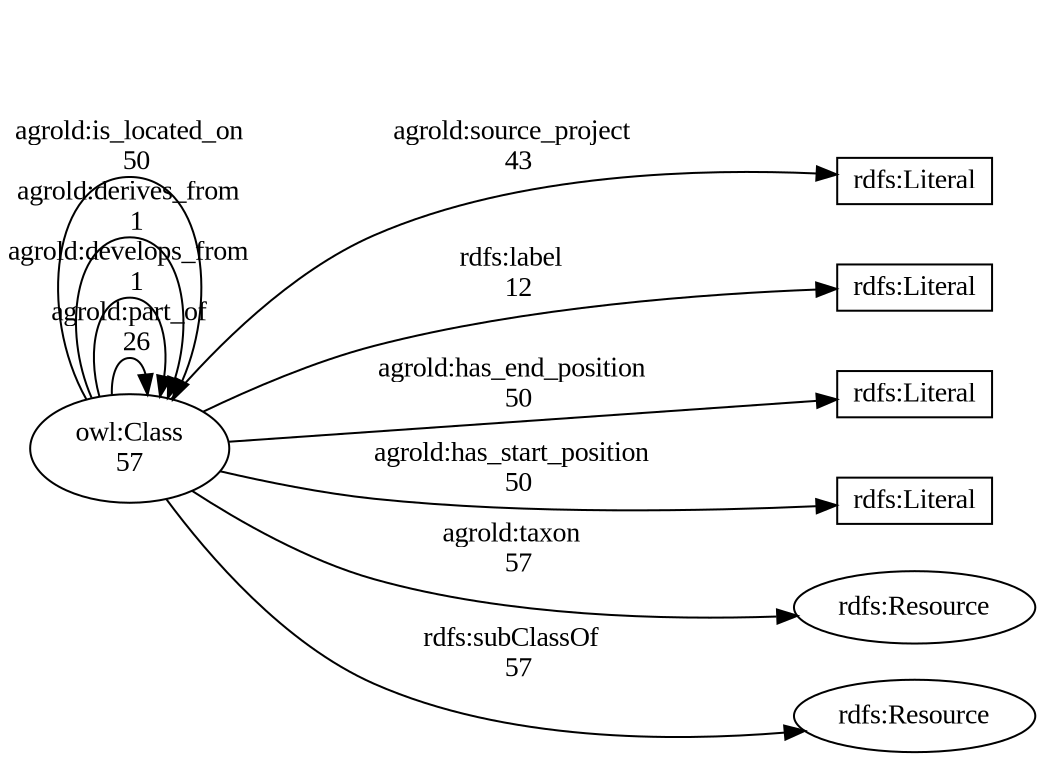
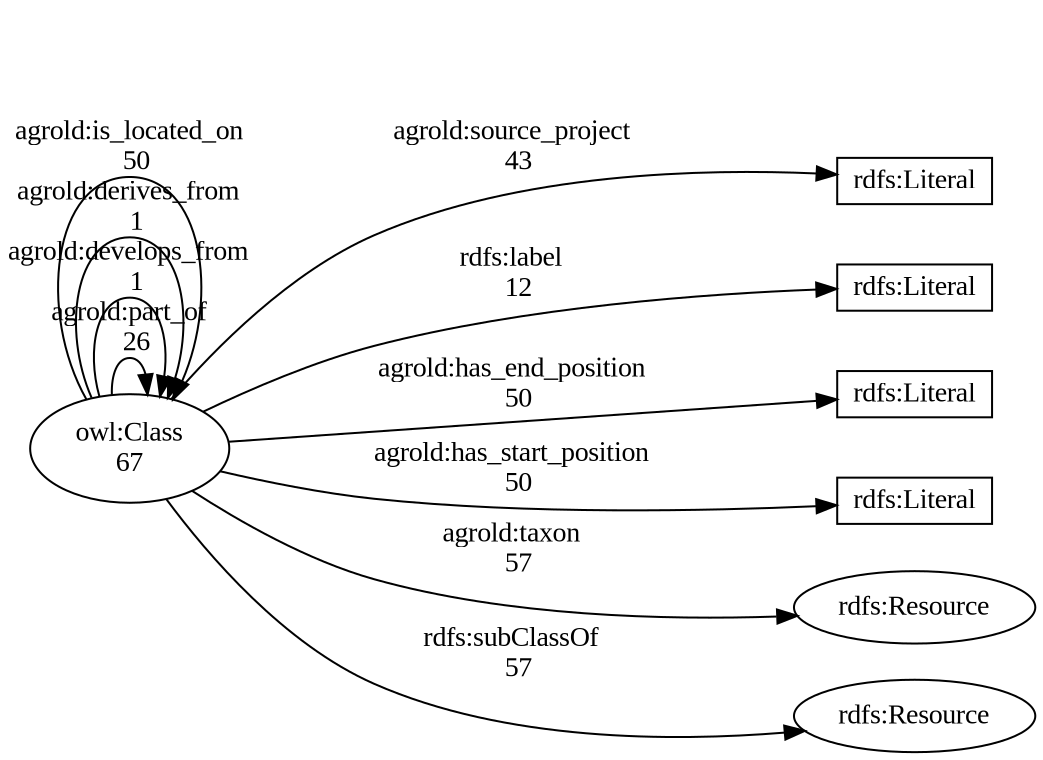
node "owl:Class 57": label "owl:Class 57" -> "owl:Class 67"
